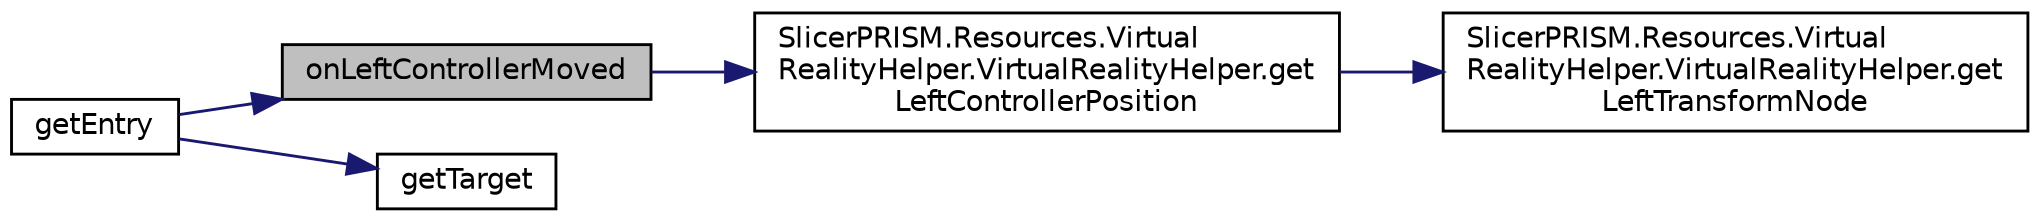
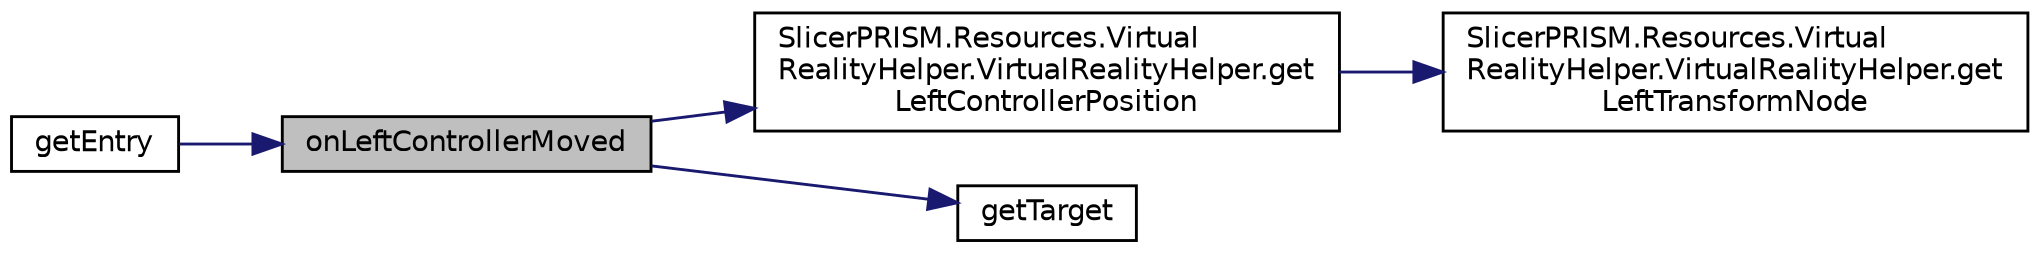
edge "getEntry" -> "getTarget": now "onLeftControllerMoved" -> "getTarget"
